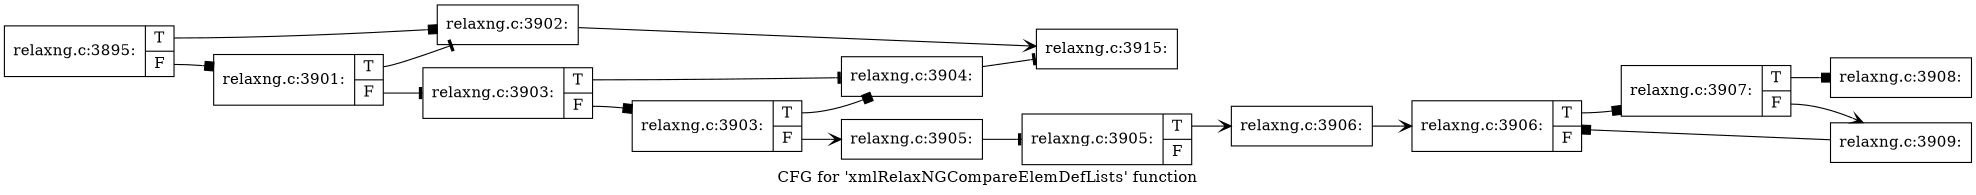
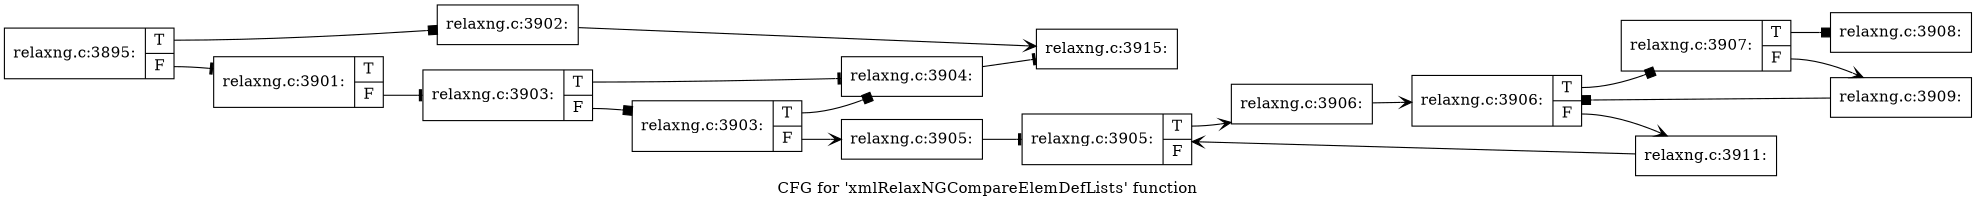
edge "relaxng.c:3901:" -> "relaxng.c:3902:": removed
edge "relaxng.c:3895:" -> "relaxng.c:3901:": arrowhead box -> tee
node "relaxng.c:3911:": added
